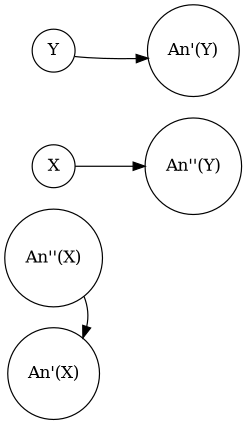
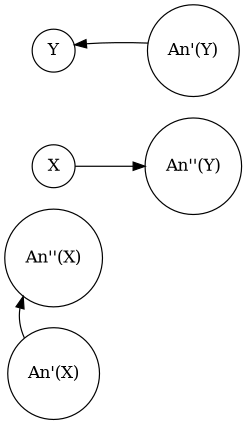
edge "Y" -> "An'(Y)": reversed
edge "An''(X)" -> "An'(X)": reversed
